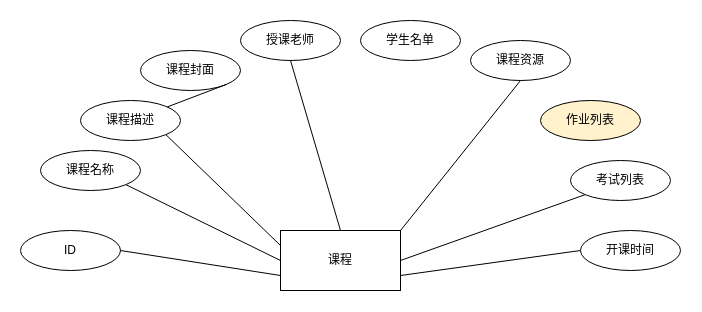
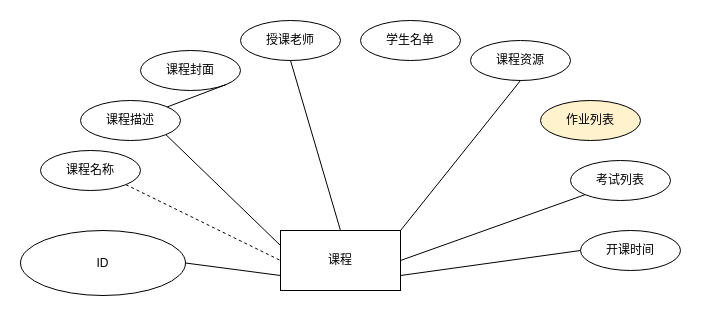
edge "课程名称" -- "课程": style solid -> dashed
node "ID": size 100x40 -> 165x65
